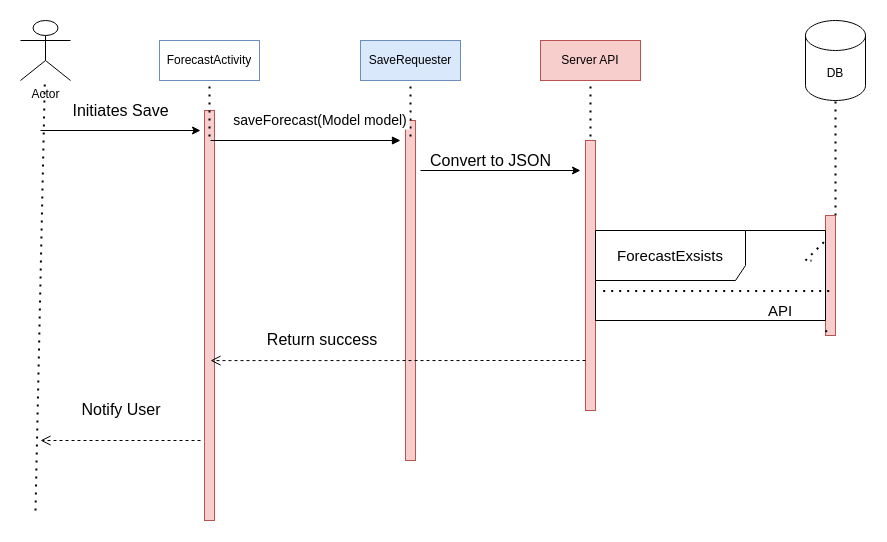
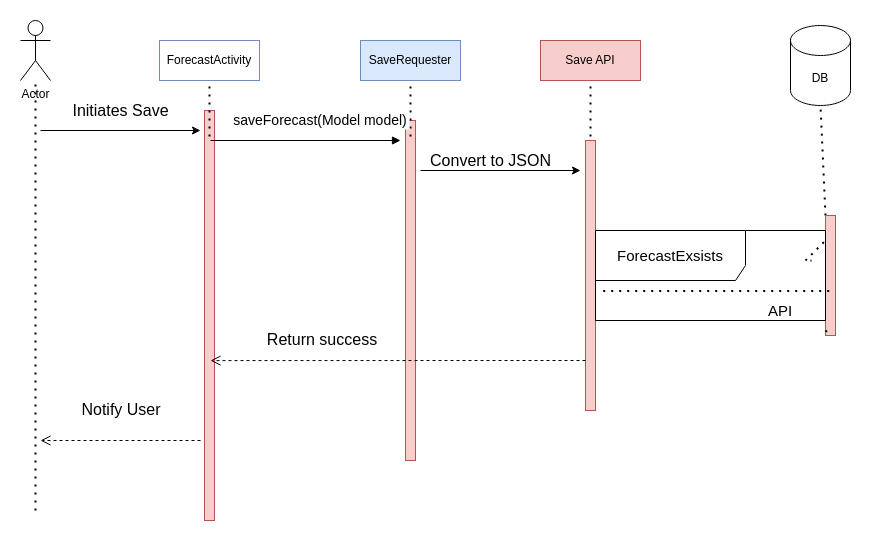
node "Actor": size 50x60 -> 30x60
node "Server API": label "Server API" -> "Save API"
node "DB": moved (836, 61) -> (821, 66)
